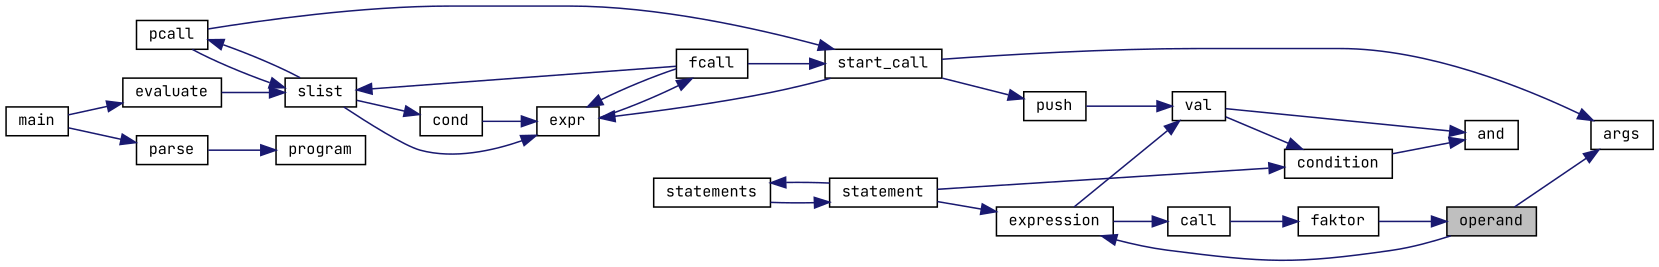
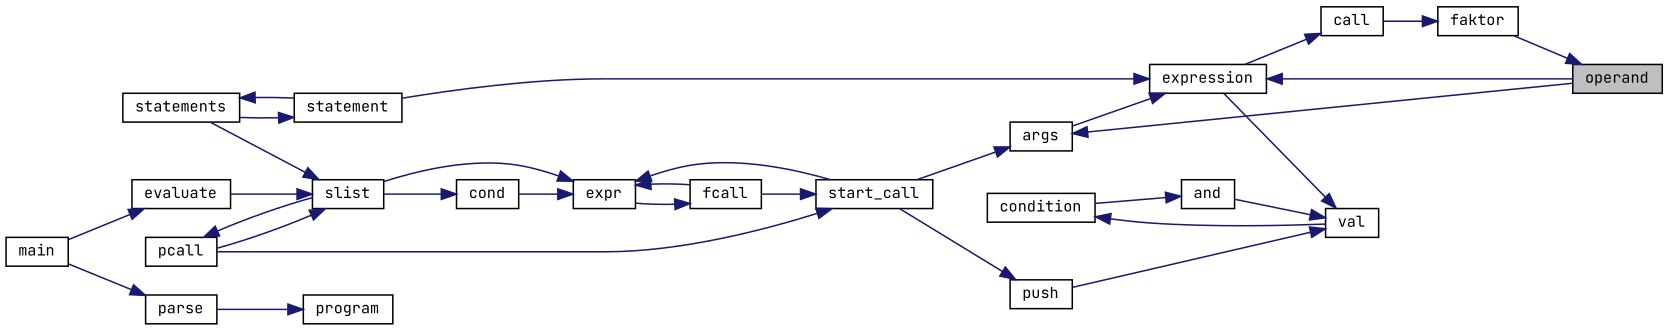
edge "fcall" -> "slist": now "statements" -> "slist"
edge "args" -> "expression": added
edge "val" -> "and": reversed
edge "statement" -> "condition": removed
